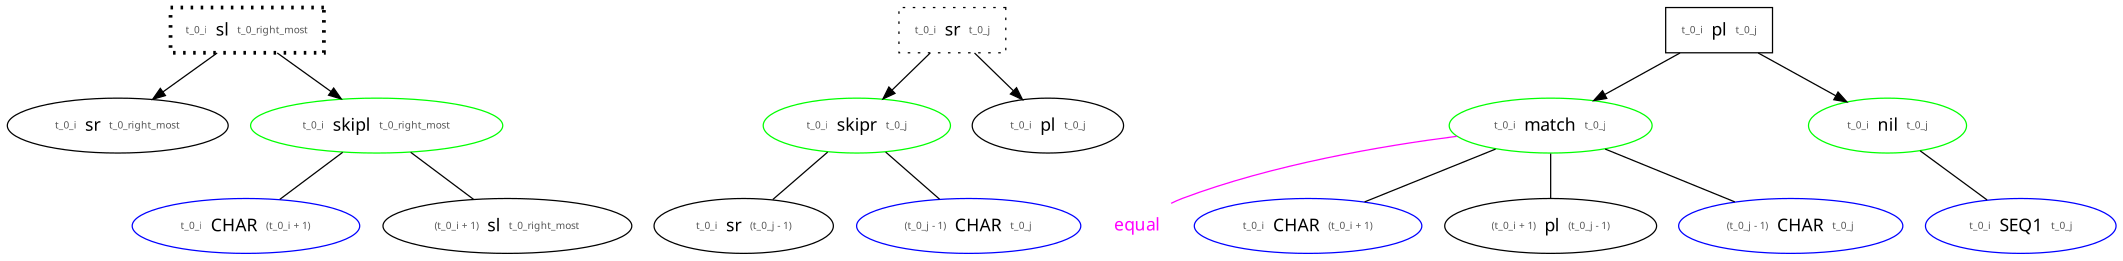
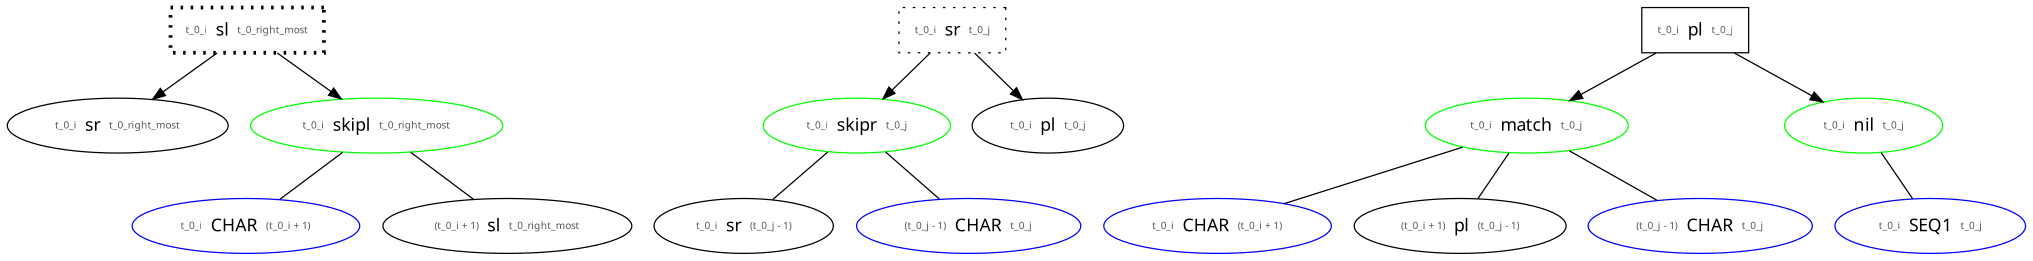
node "equal": removed
